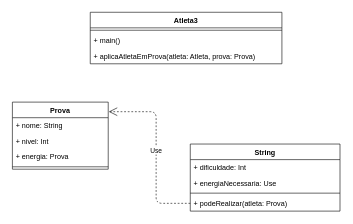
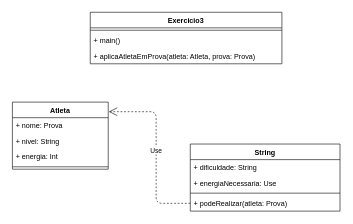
node "Atleta3": label "Atleta3" -> "Exercicio3"
node "Prova": label "Prova" -> "Atleta"
node "+ nome: String": label "+ nome: String" -> "+ nome: Prova"
node "+ nivel: Int": label "+ nivel: Int" -> "+ nivel: String"
node "+ energia: Prova": label "+ energia: Prova" -> "+ energia: Int"
node "+ dificuldade: Int": label "+ dificuldade: Int" -> "+ dificuldade: String"
